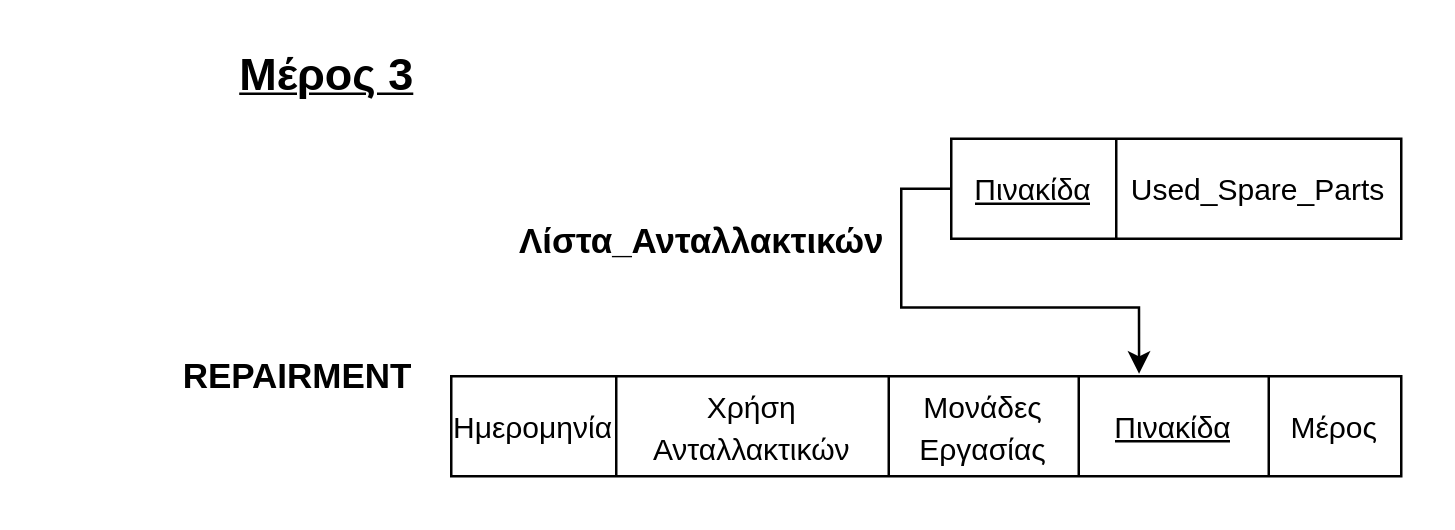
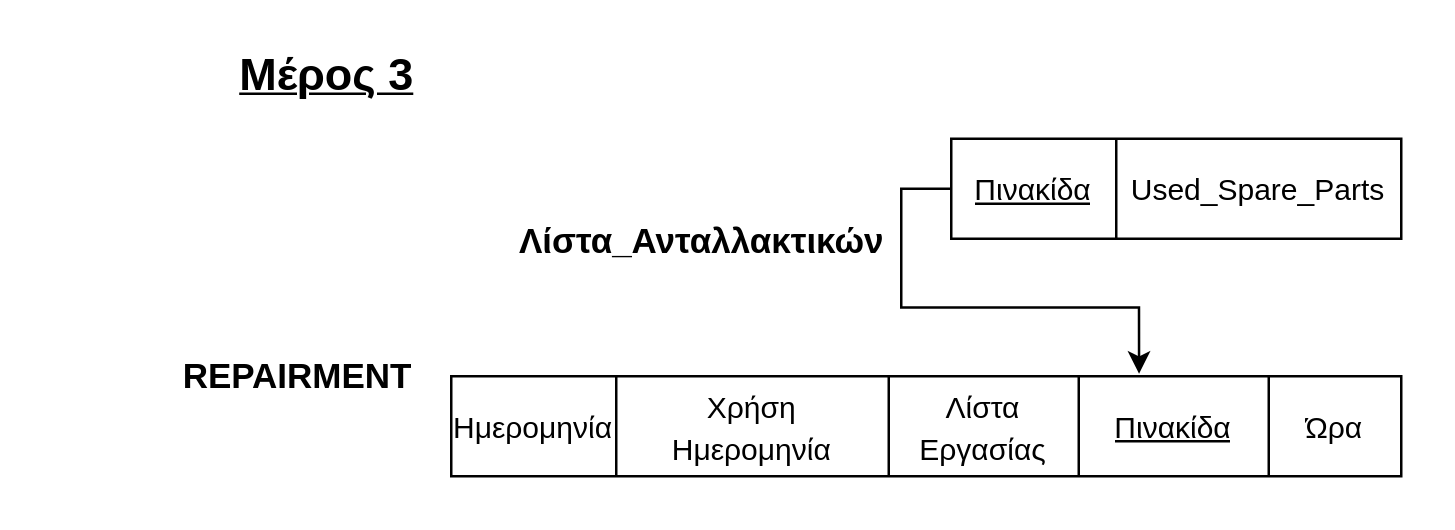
node "Χρήση Ανταλλακτικών": label "Χρήση Ανταλλακτικών" -> "Χρήση Ημερομηνία"
node "Μονάδες Εργασίας": label "Μονάδες Εργασίας" -> "Λίστα Εργασίας"
node "Μέρος": label "Μέρος" -> "Ώρα"
